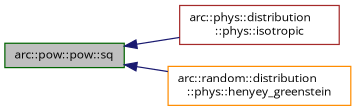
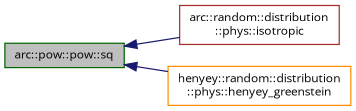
node "arc::phys::distribution ::phys::isotropic": label "arc::phys::distribution ::phys::isotropic" -> "arc::random::distribution ::phys::isotropic"
node "arc::random::distribution ::phys::henyey_greenstein": label "arc::random::distribution ::phys::henyey_greenstein" -> "henyey::random::distribution ::phys::henyey_greenstein"
